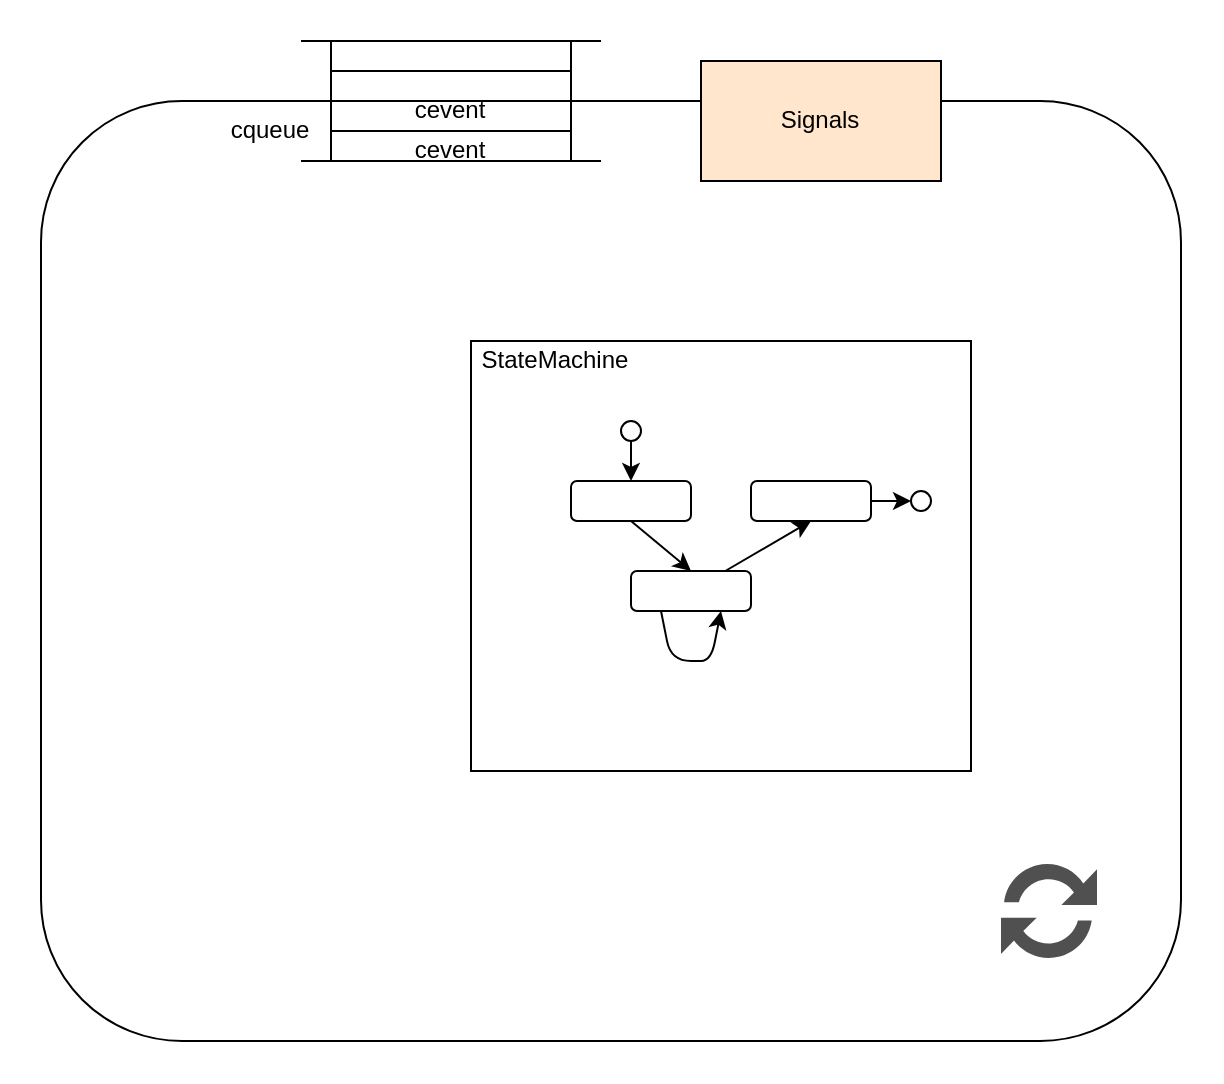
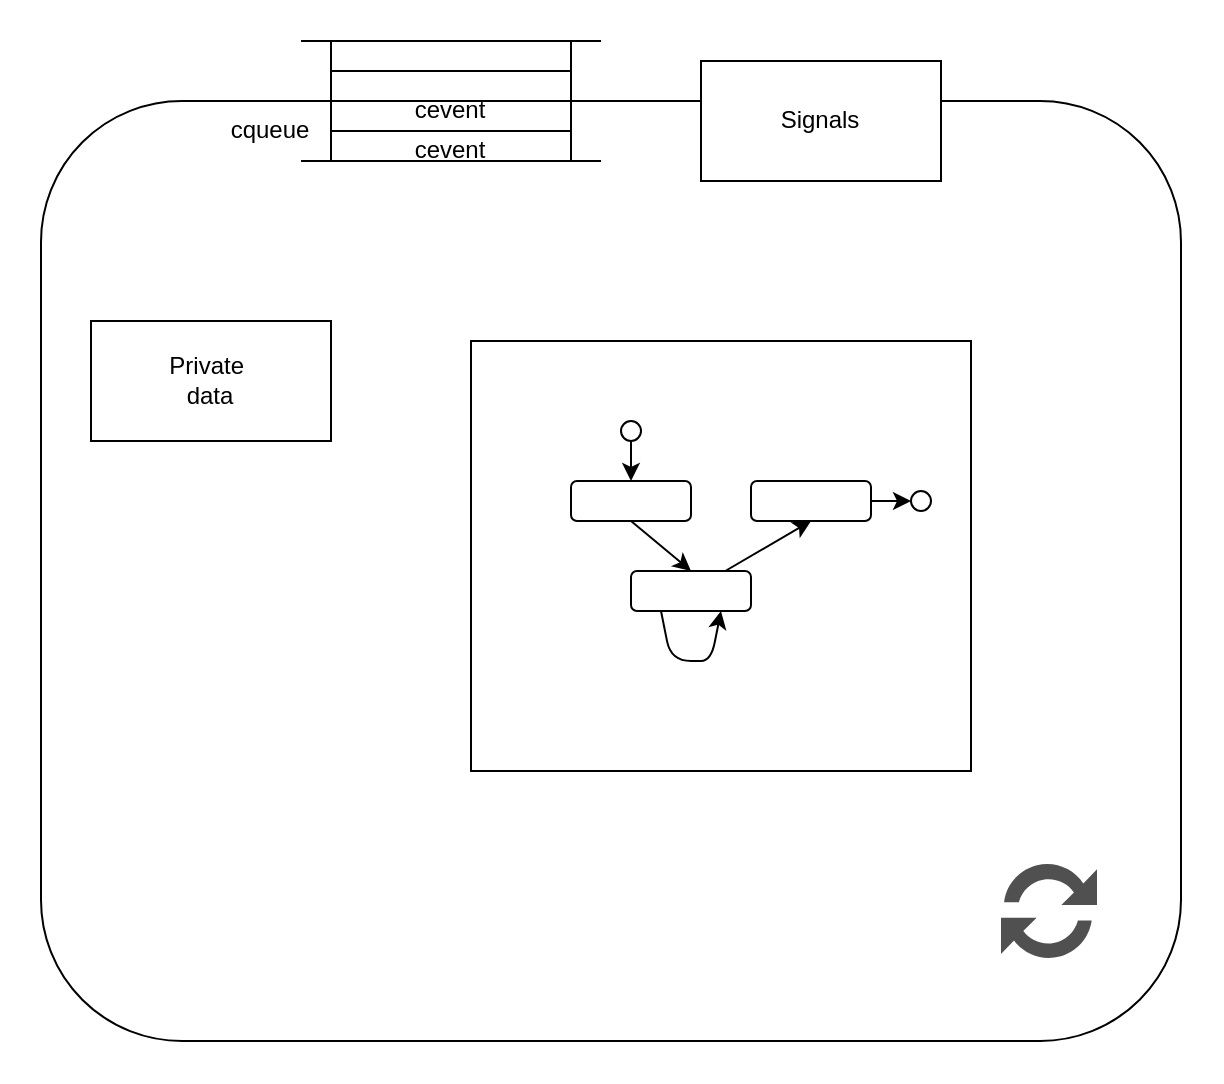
node "Signals": fillcolor #ffe6cc -> #ffffff
node "StateMachine": removed
node "Private data": added
